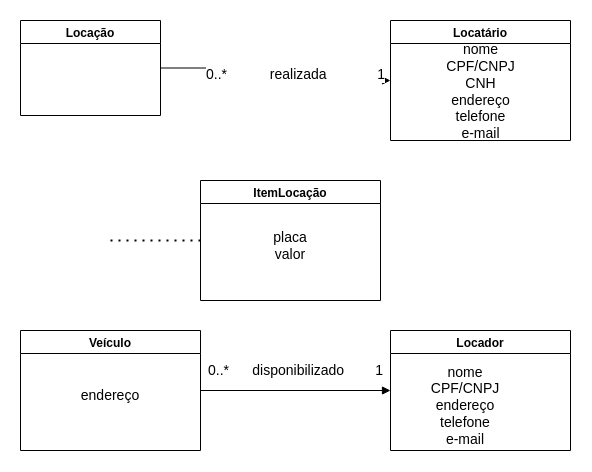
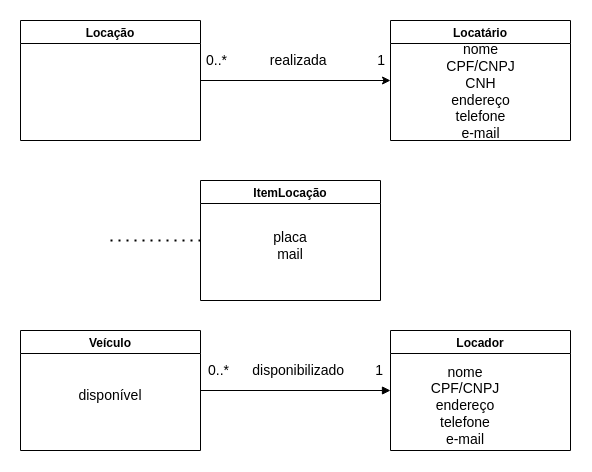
node "Locação": size 140x95 -> 180x120
node "placavalor": label "placavalor" -> "placamail"
node "endereço": label "endereço" -> "disponível"
